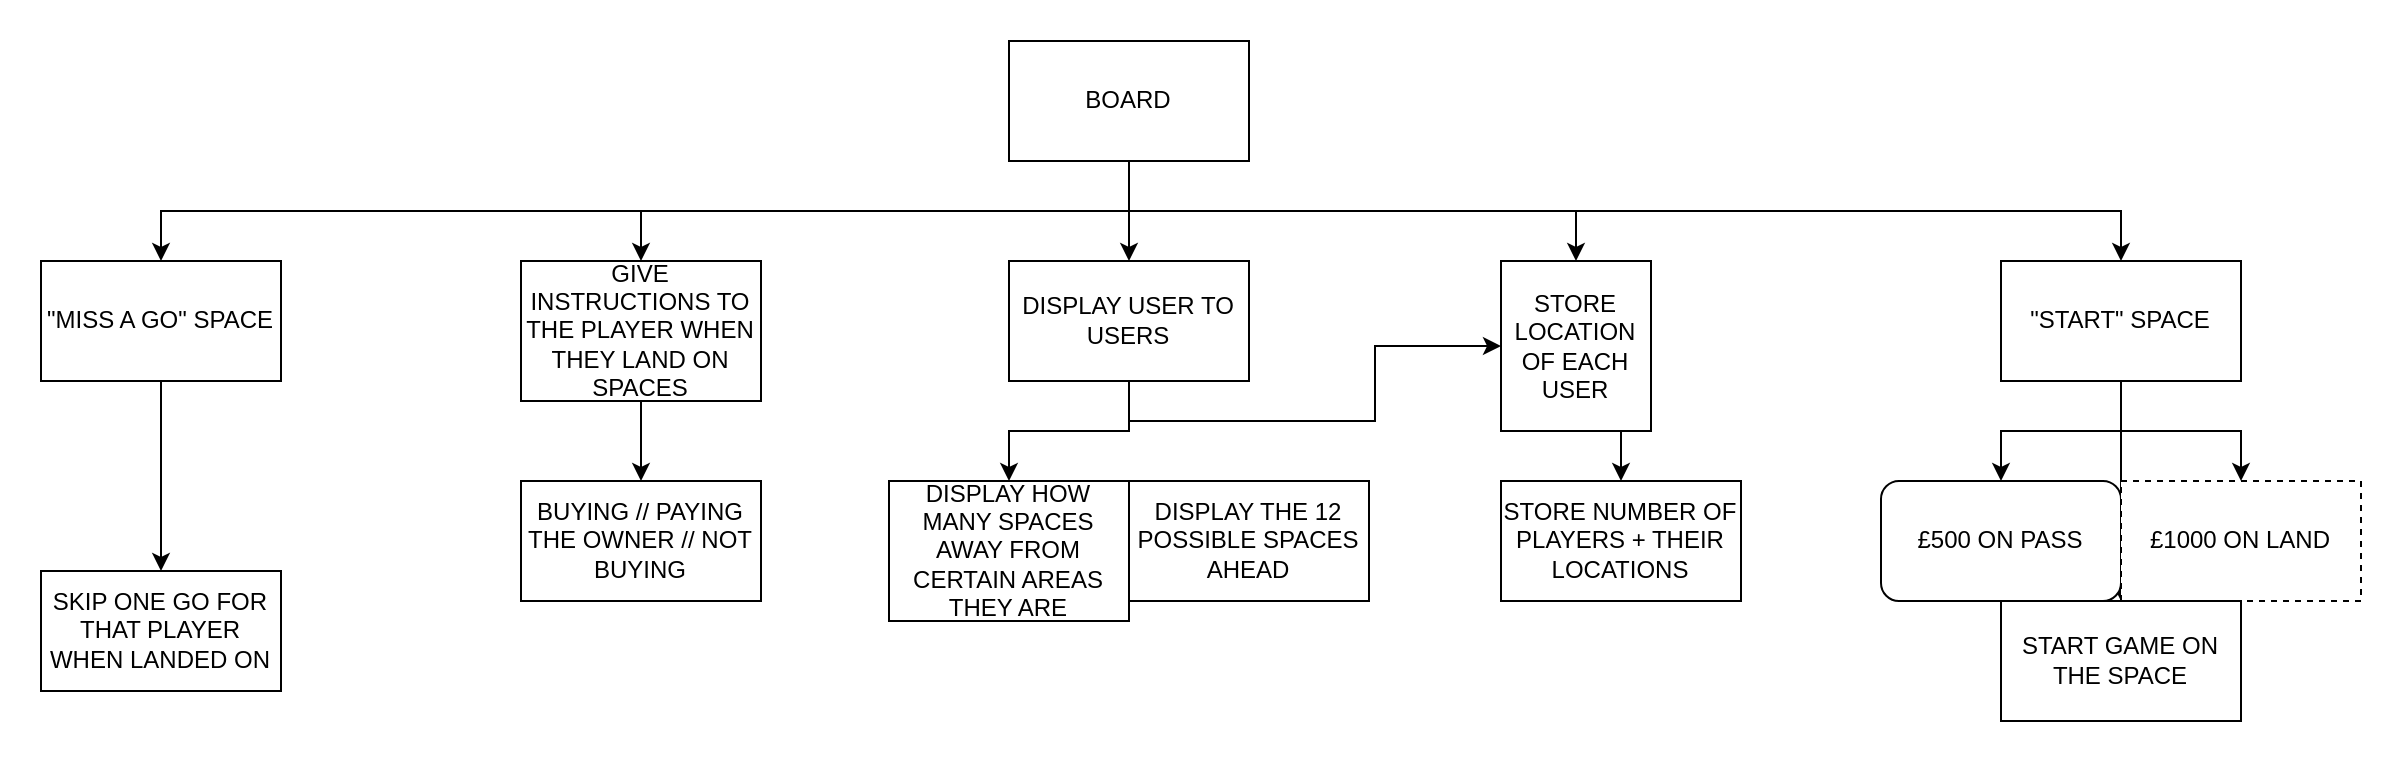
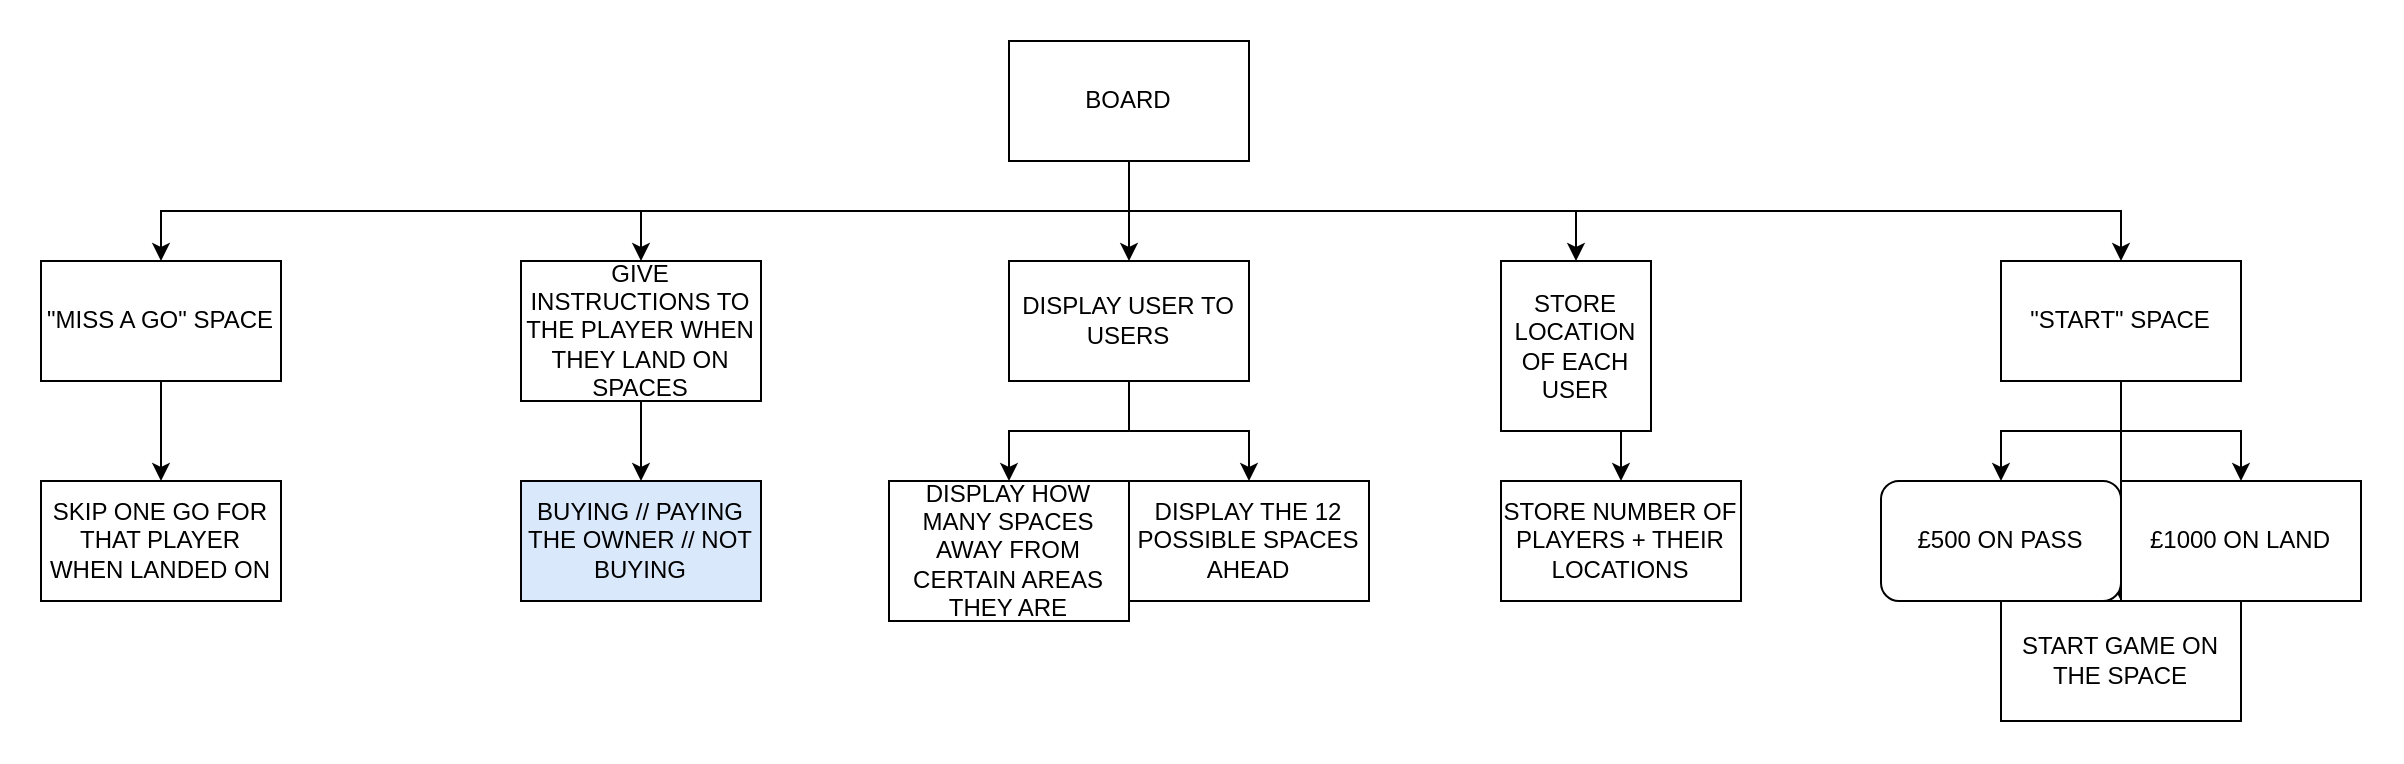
edge "DISPLAY USER TO USERS" -> "STORE LOCATION OF EACH USER": now "DISPLAY USER TO USERS" -> "DISPLAY THE 12 POSSIBLE SPACES AHEAD"
node "BUYING // PAYING THE OWNER // NOT BUYING": fillcolor #ffffff -> #dae8fc
node "£1000 ON LAND": style dashed -> solid
node "SKIP ONE GO FOR THAT PLAYER WHEN LANDED ON": moved (161, 631) -> (161, 541)
